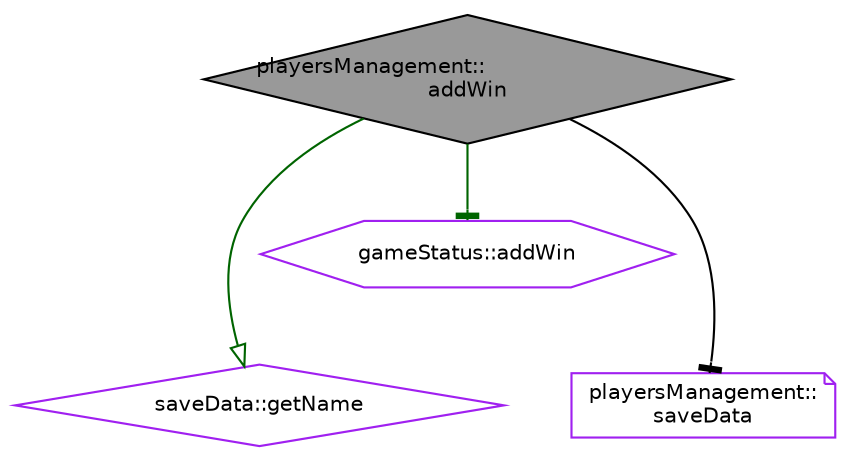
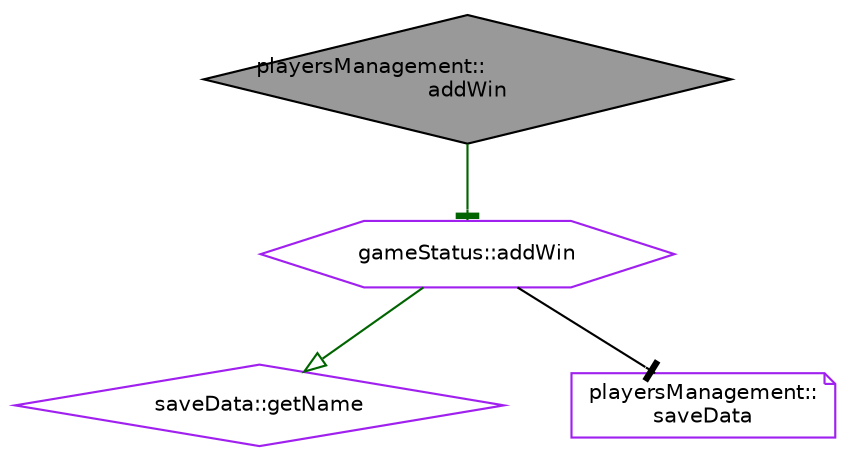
edge "playersManagement:: addWin" -> "saveData::getName": now "gameStatus::addWin" -> "saveData::getName"
edge "playersManagement:: addWin" -> "playersManagement:: saveData": now "gameStatus::addWin" -> "playersManagement:: saveData"
